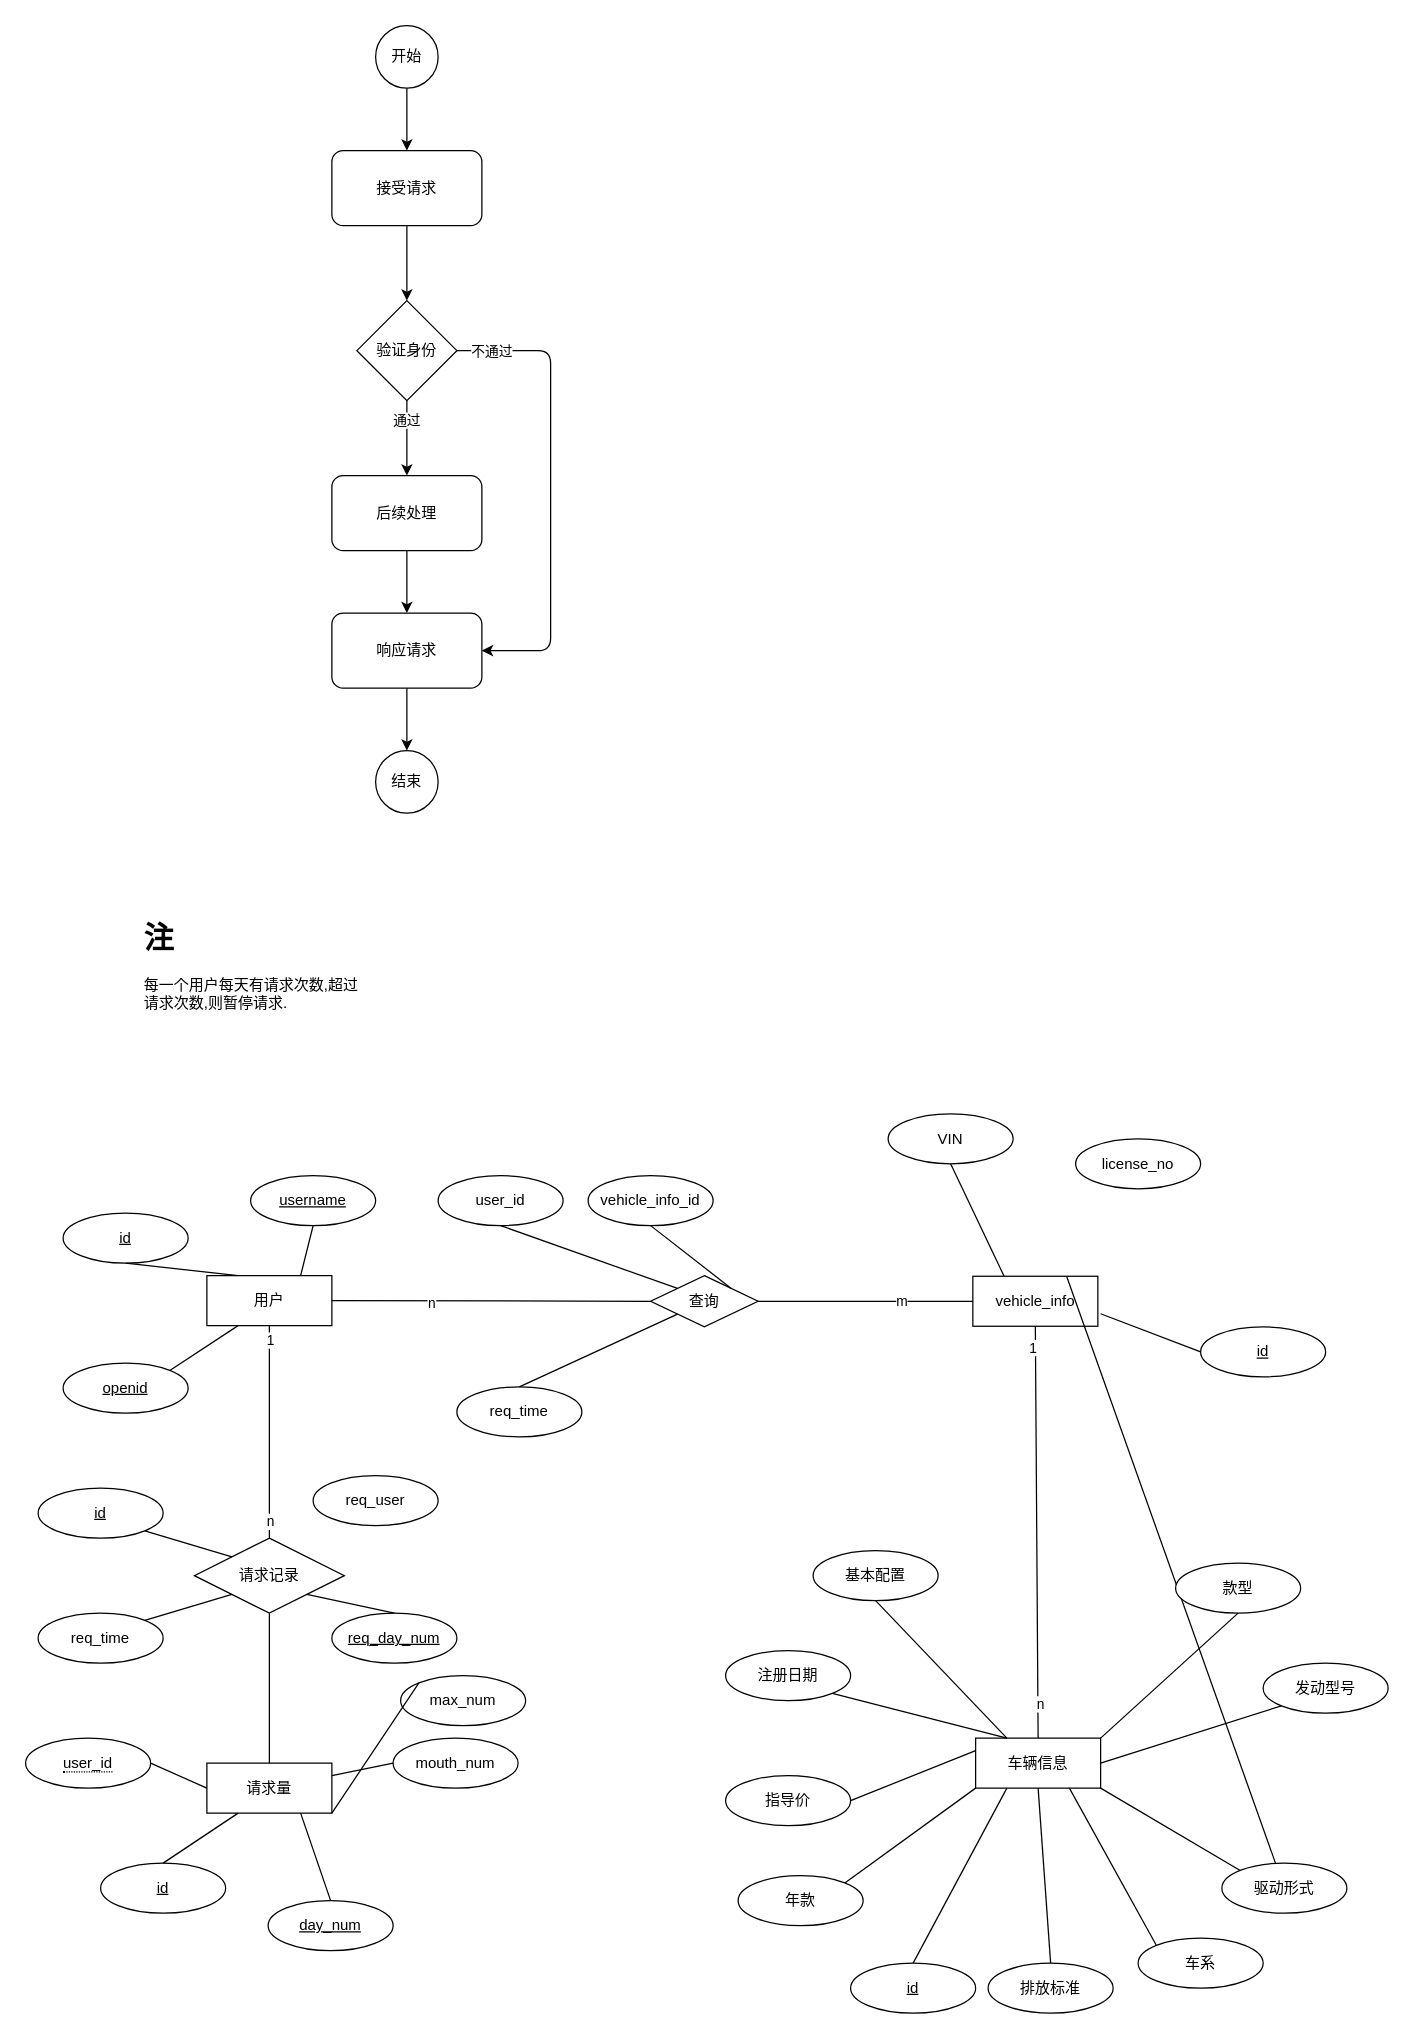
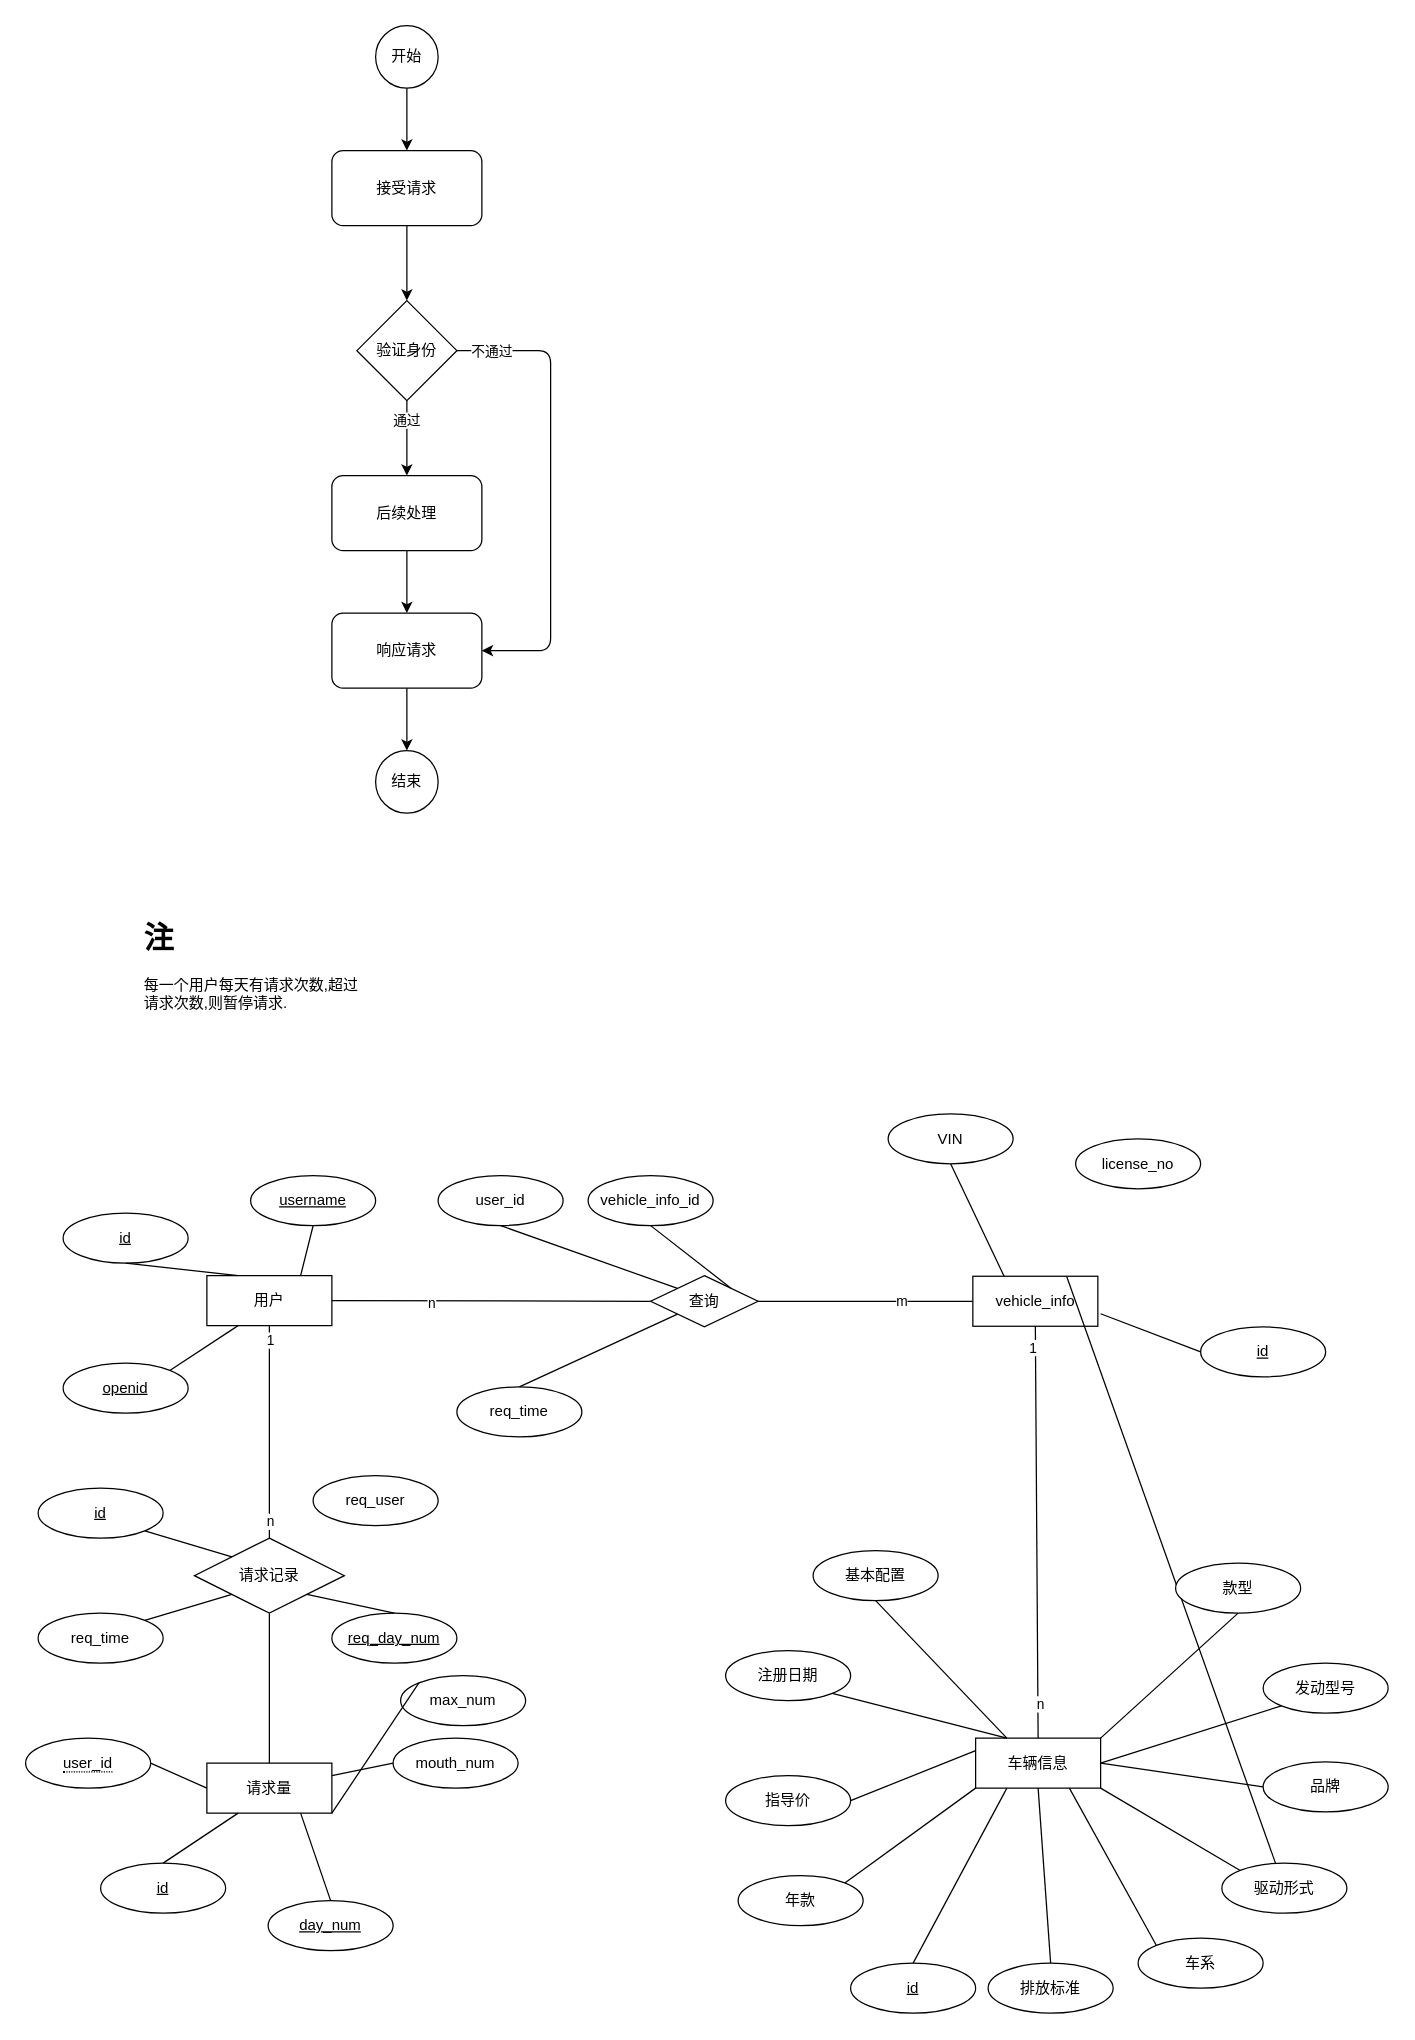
edge "车辆信息" -- "品牌": added
node "品牌": added
